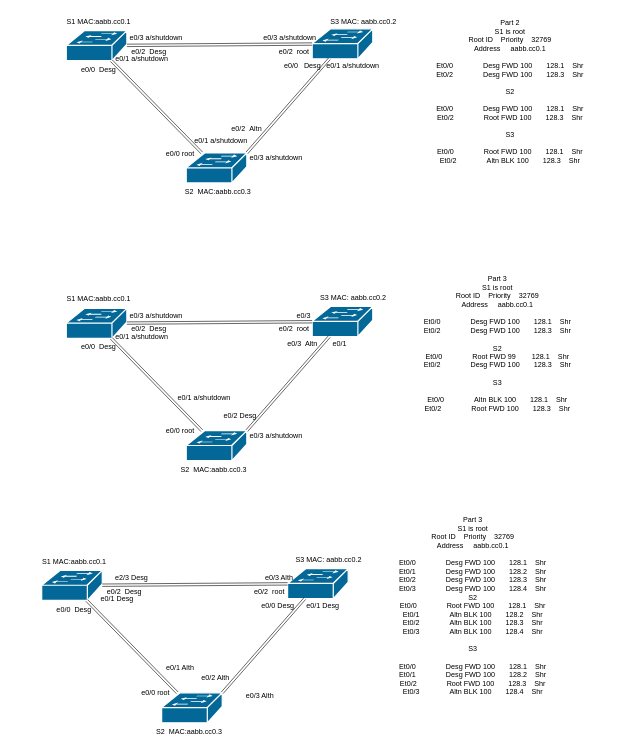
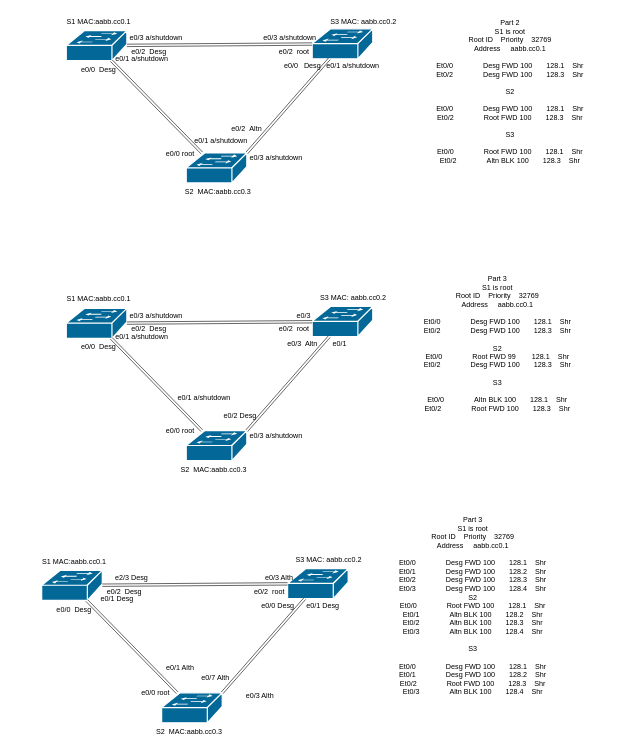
node "e0/2 Alth": label "e0/2 Alth" -> "e0/7 Alth"
